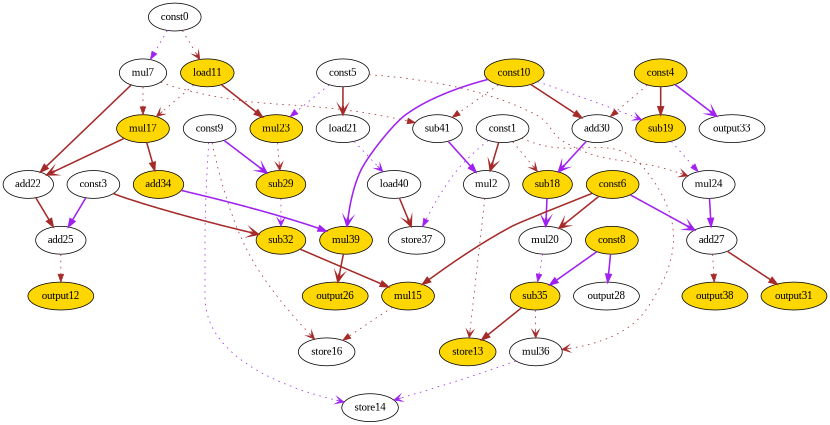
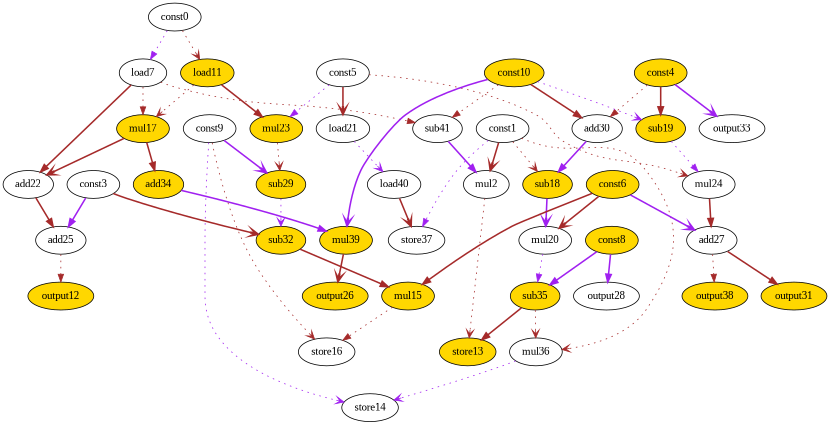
node "mul7": label "mul7" -> "load7"
edge "add30" -> "sub18": arrowhead vee -> normal
edge "mul24" -> "add27": color purple -> brown
